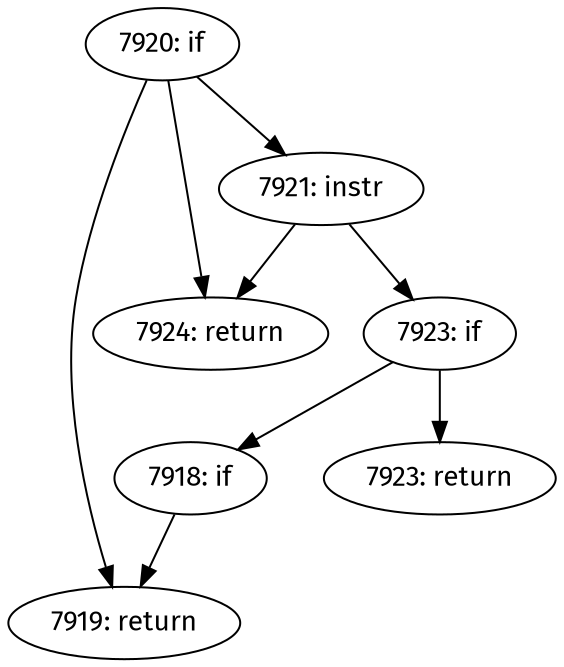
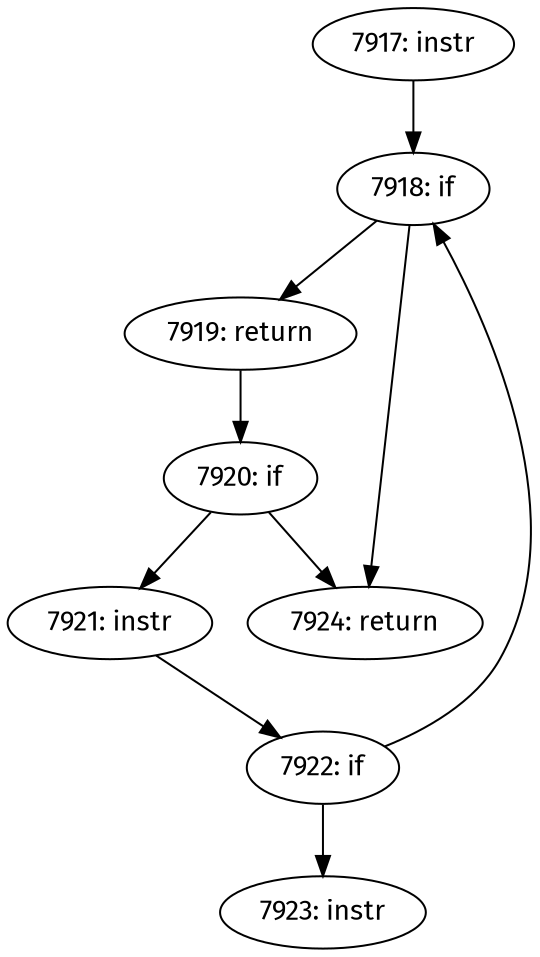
node "7917: instr": added
edge "7921: instr" -> "7924: return": now "7918: if" -> "7924: return"
edge "7920: if" -> "7919: return": reversed
node "7923: if": label "7923: if" -> "7922: if"
node "7923: return": label "7923: return" -> "7923: instr"
